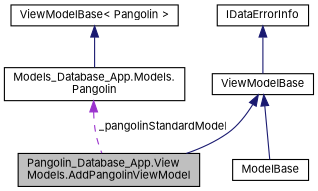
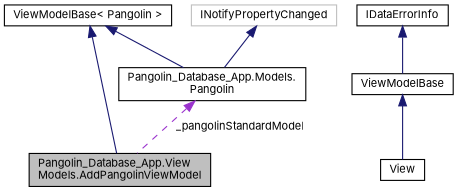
node "INotifyPropertyChanged": added
node "Models_Database_App.Models. Pangolin": label "Models_Database_App.Models. Pangolin" -> "Pangolin_Database_App.Models. Pangolin"
edge "Pangolin_Database_App.View Models.AddPangolinViewModel" -> "ViewModelBase": now "Pangolin_Database_App.View Models.AddPangolinViewModel" -> "ViewModelBase< Pangolin >"
node "ModelBase": label "ModelBase" -> "View"
